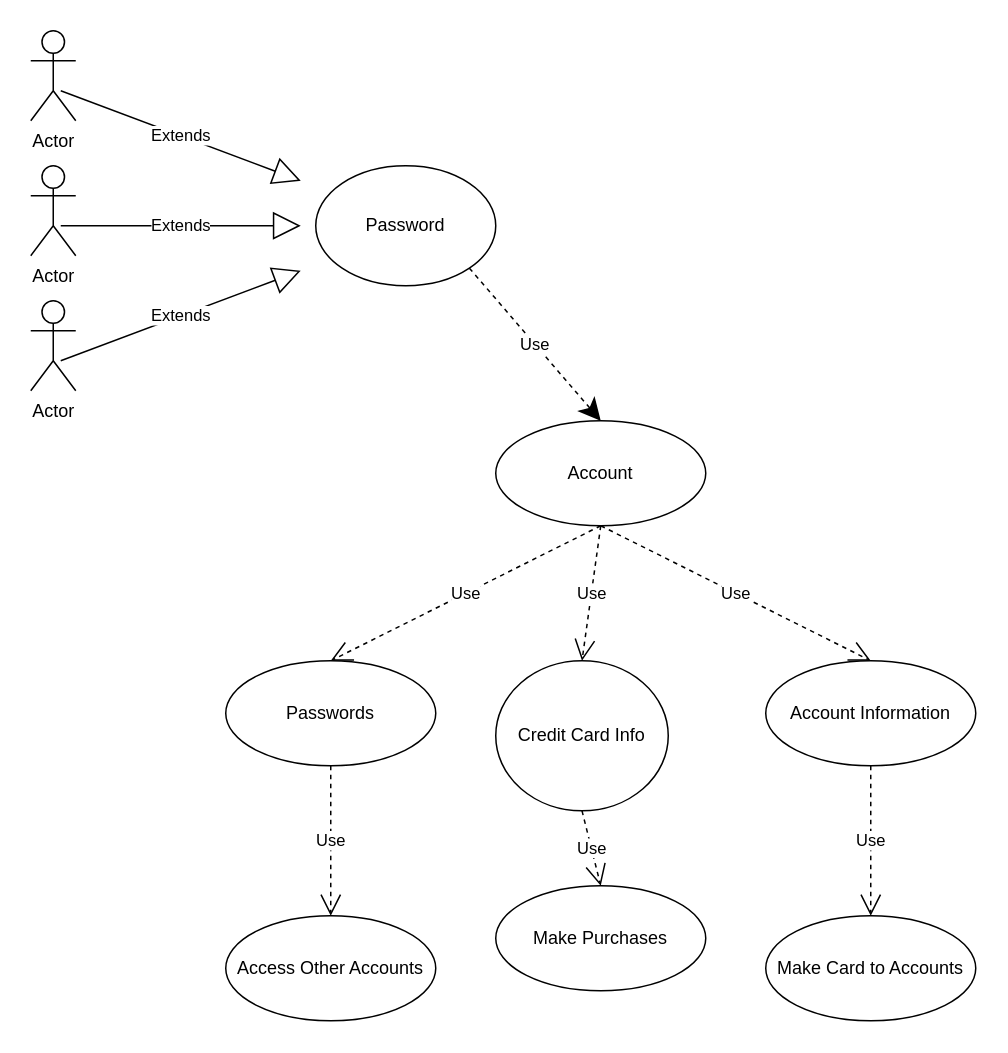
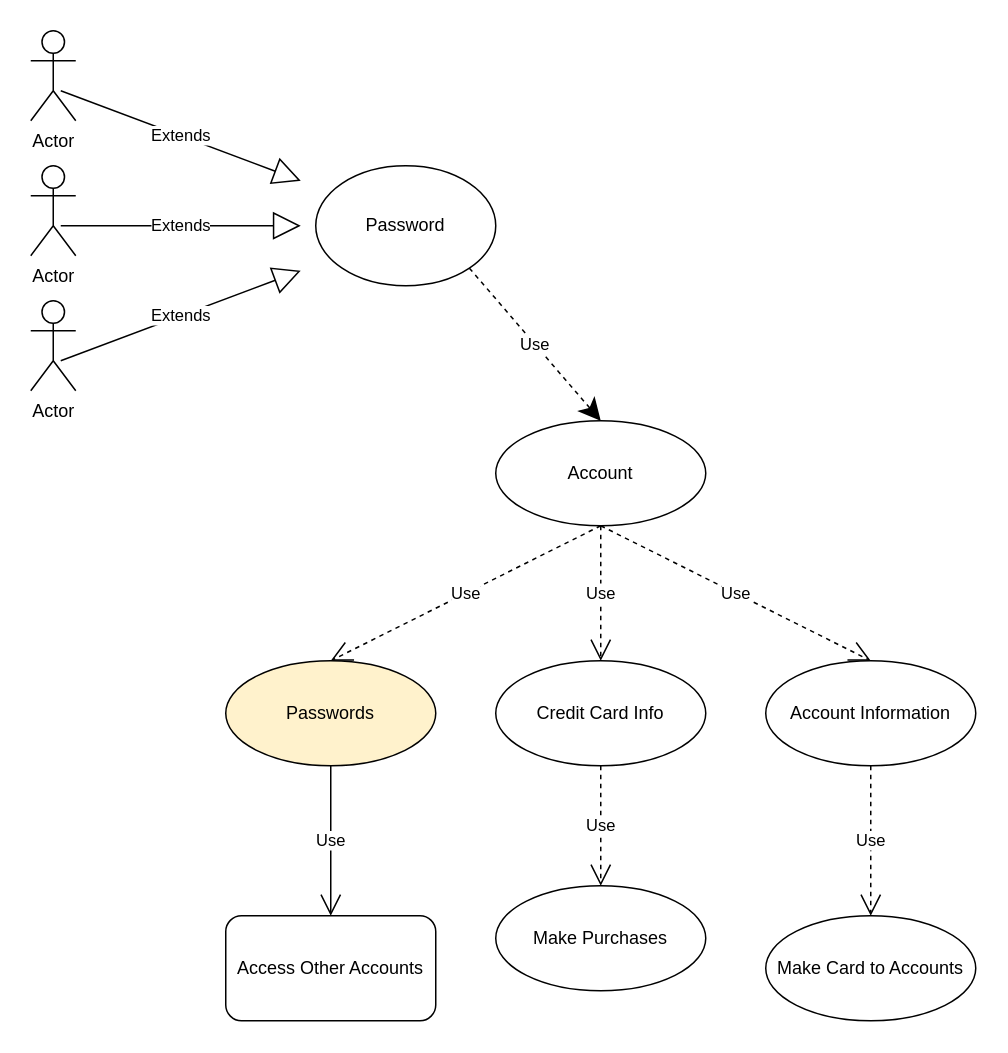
node "Passwords": fillcolor #ffffff -> #fff2cc
node "Credit Card Info": size 173x150 -> 210x105
edge "Passwords" -> "Access Other Accounts": style dashed -> solid
node "Access Other Accounts": shape ellipse -> rounded rectangle
